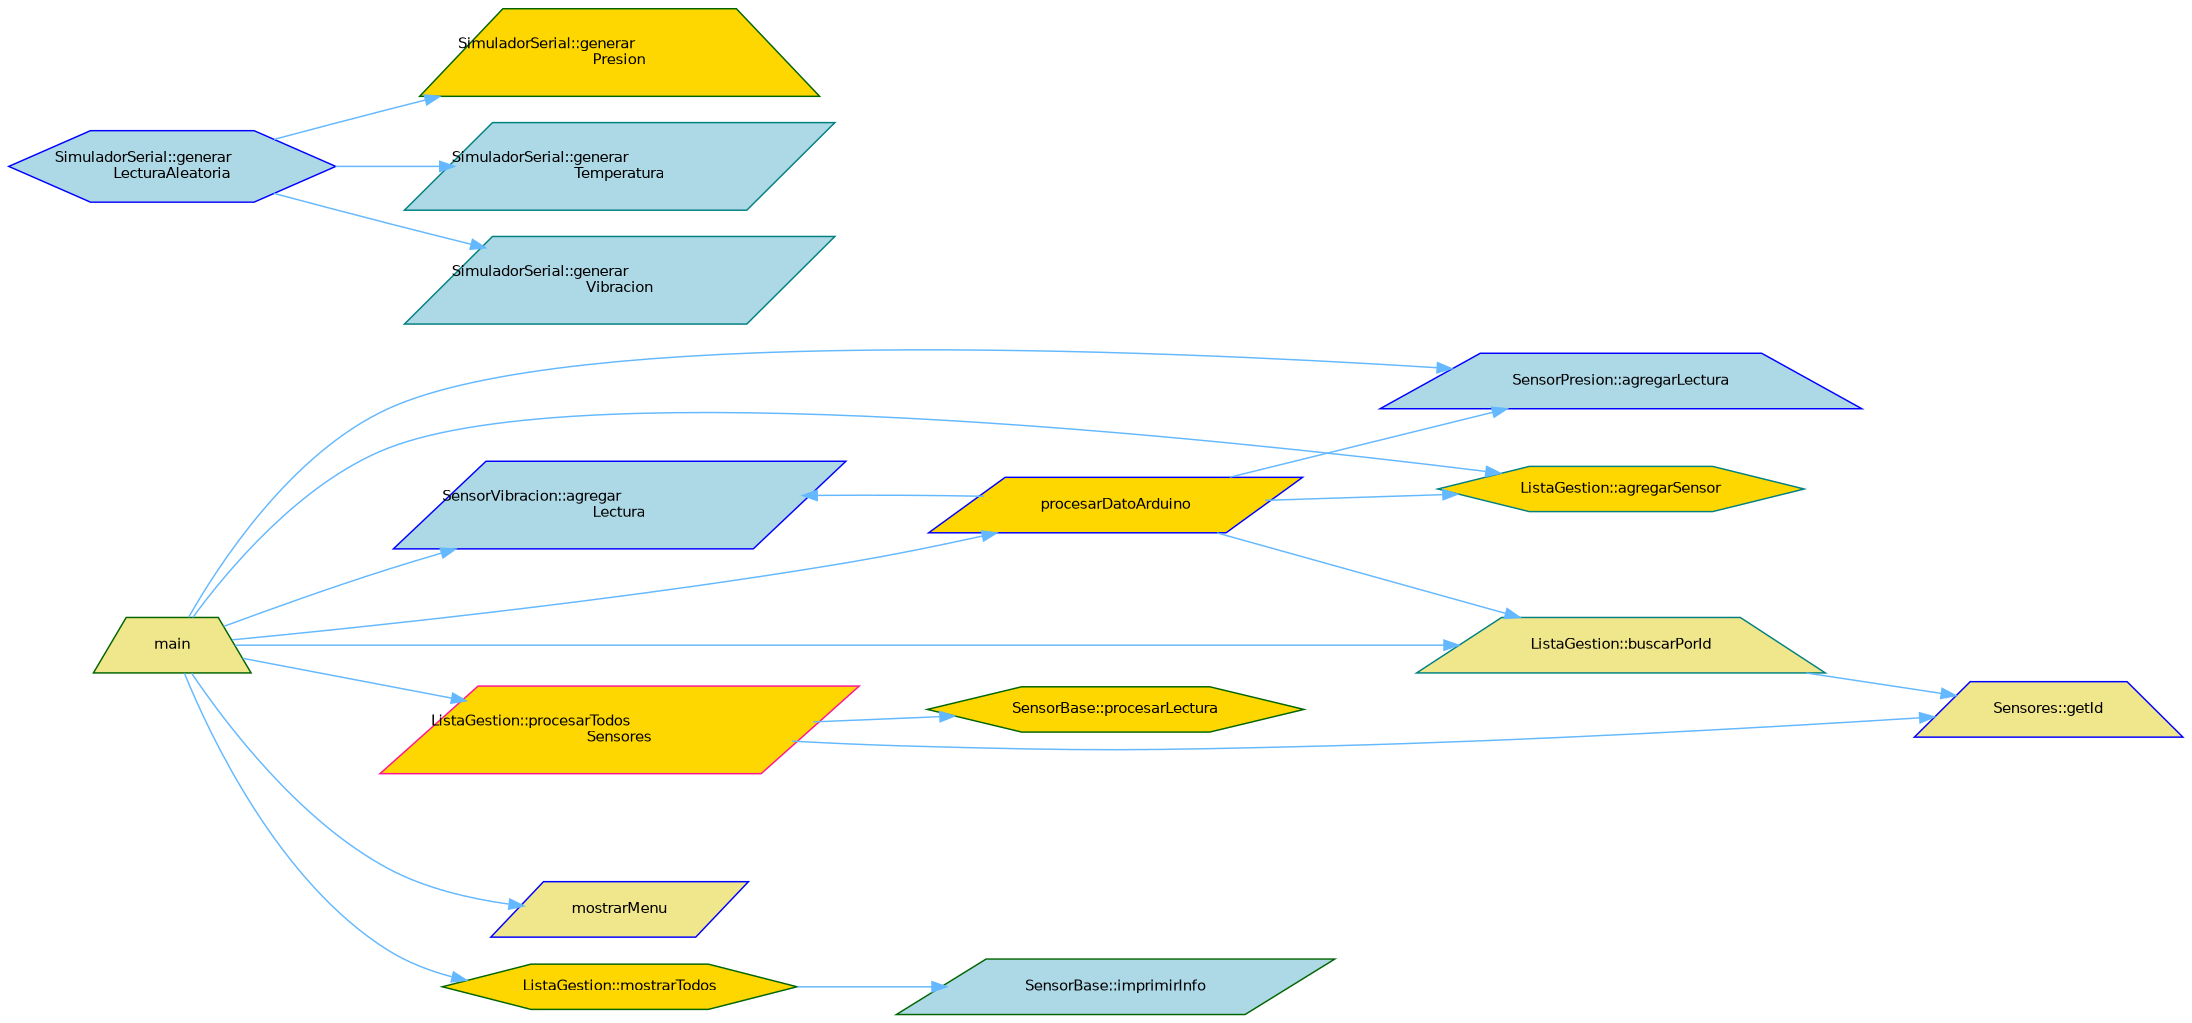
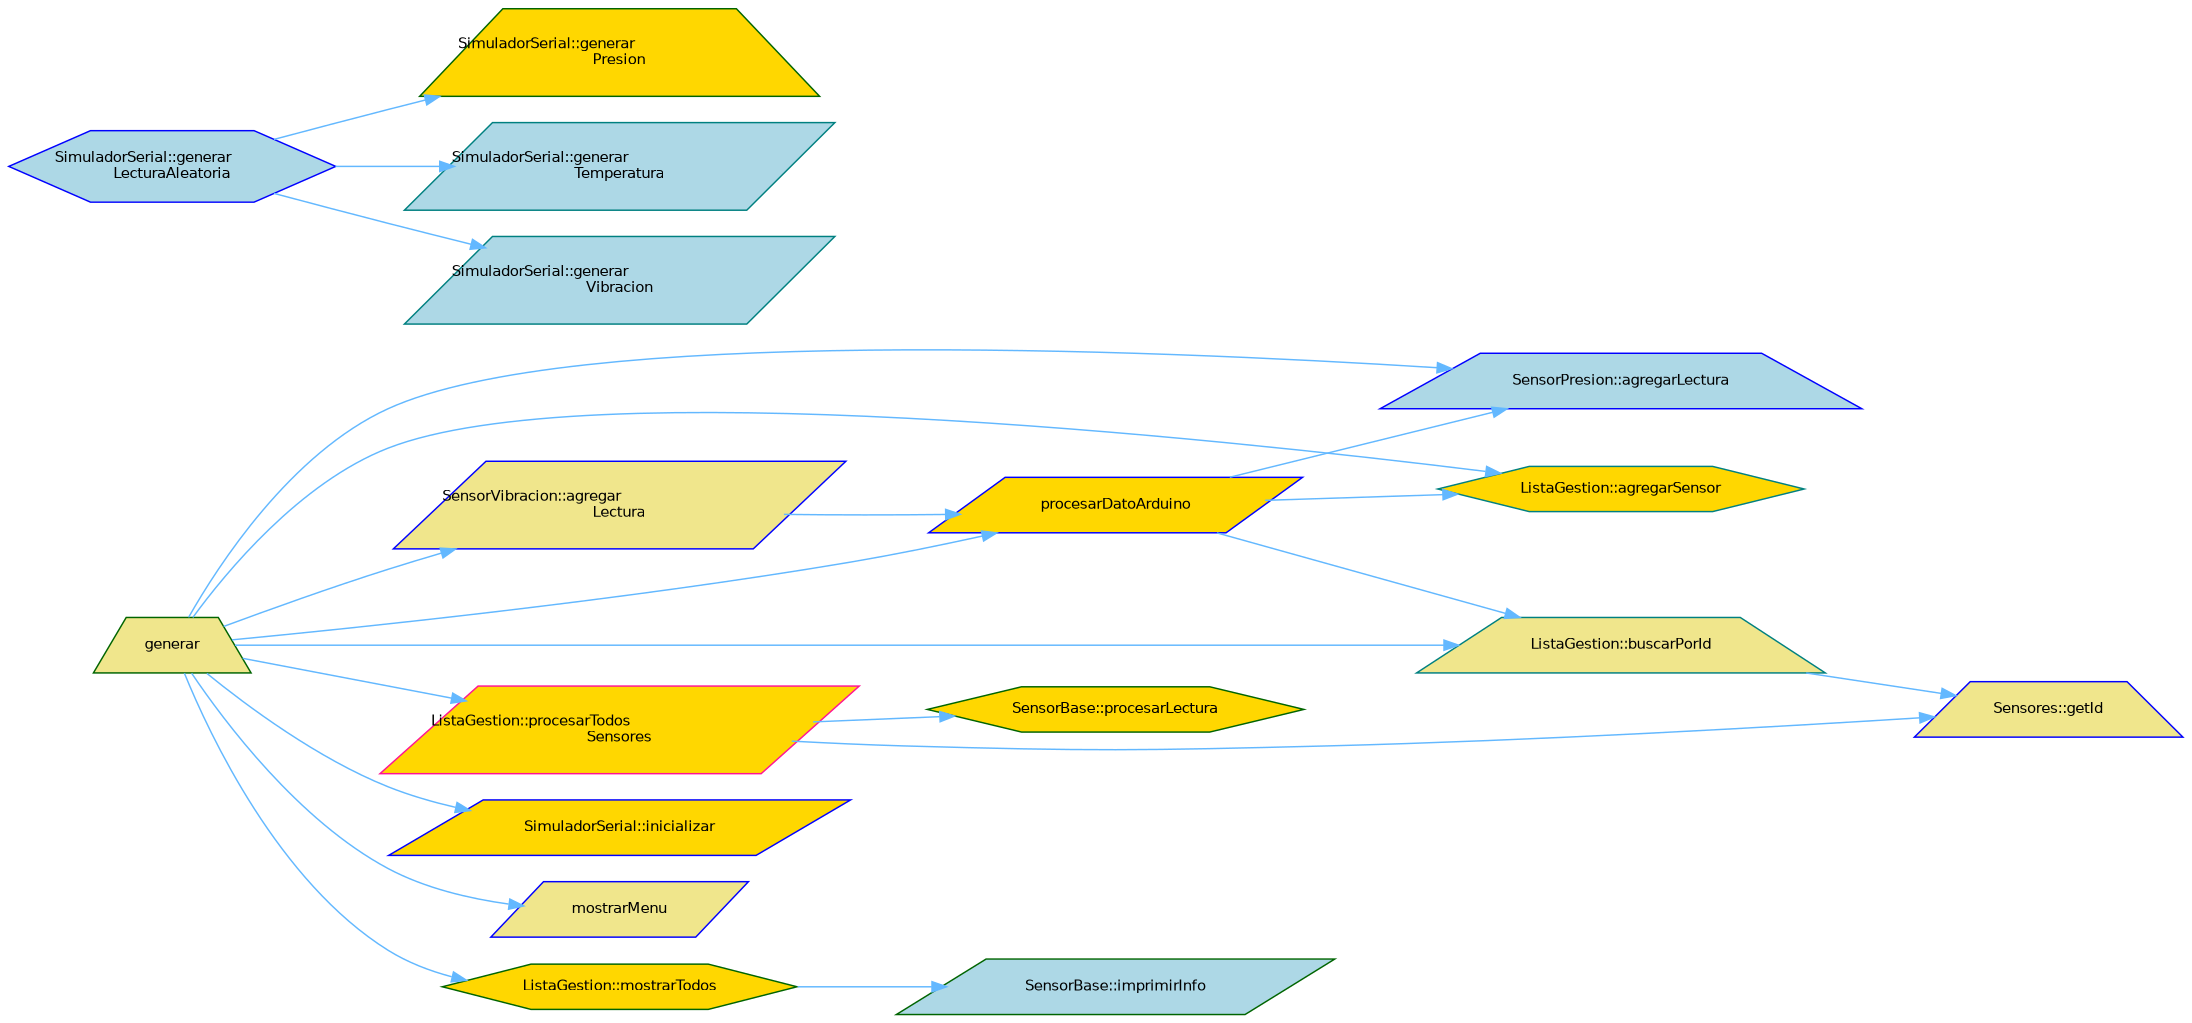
edge "procesarDatoArduino" -> "SensorVibracion::agregar Lectura": reversed
node "SensorVibracion::agregar Lectura": fillcolor lightblue -> khaki
node "main": label "main" -> "generar"
node "SimuladorSerial::inicializar": added
